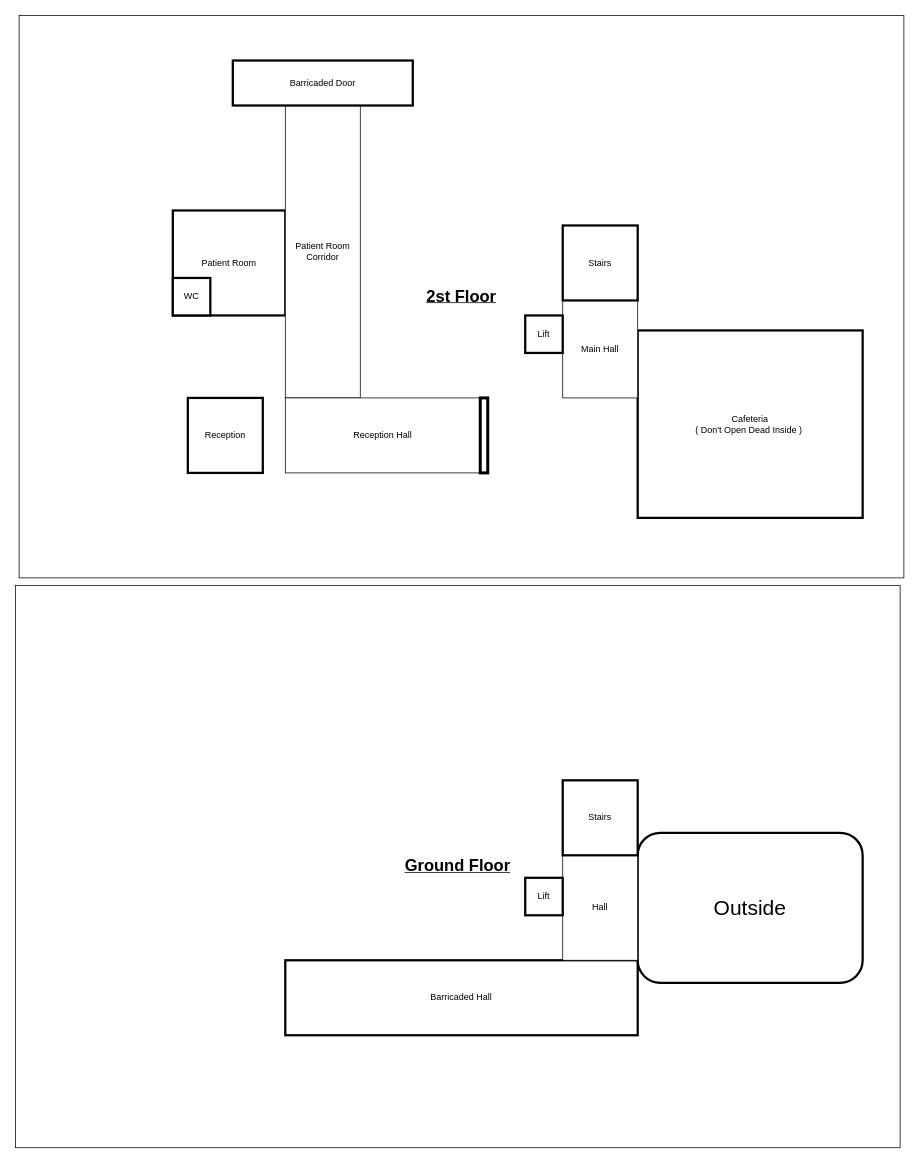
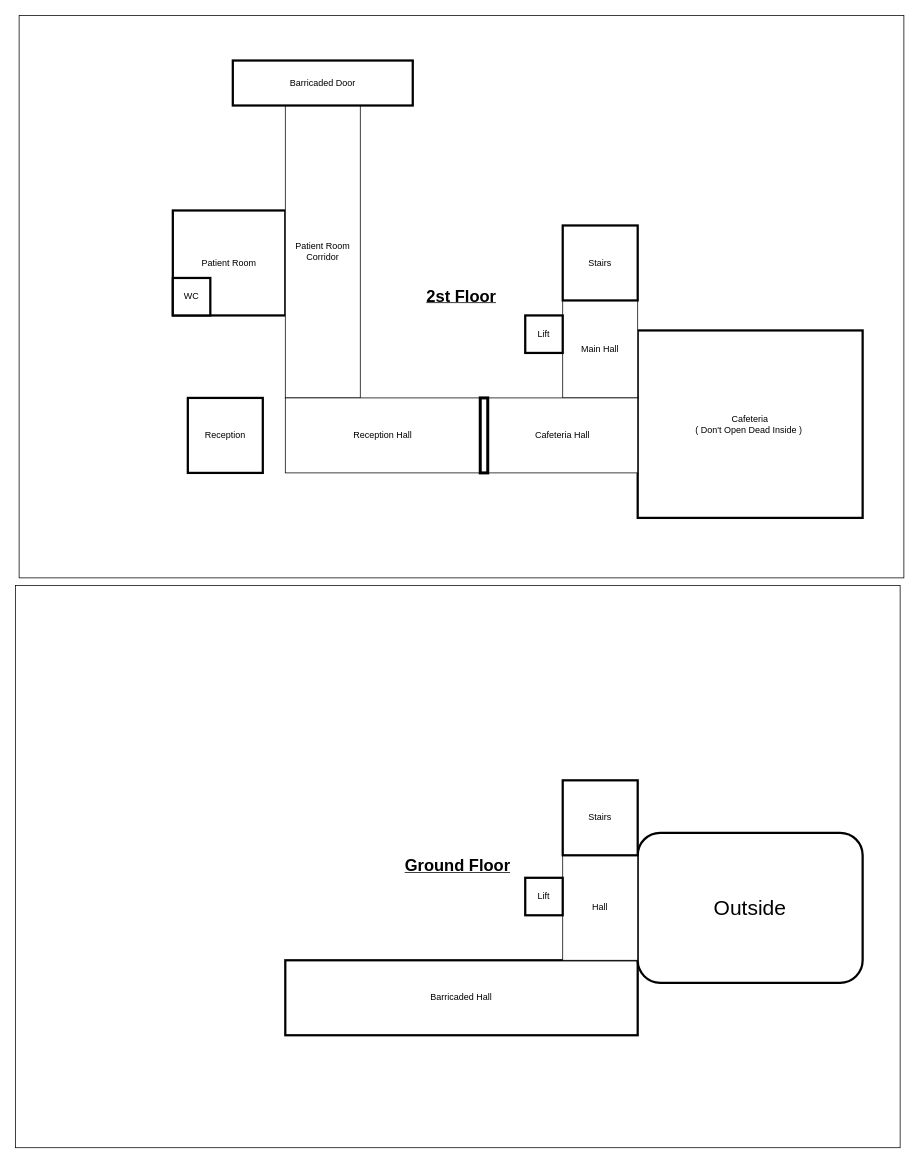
node "Cafeteria Hall": added
